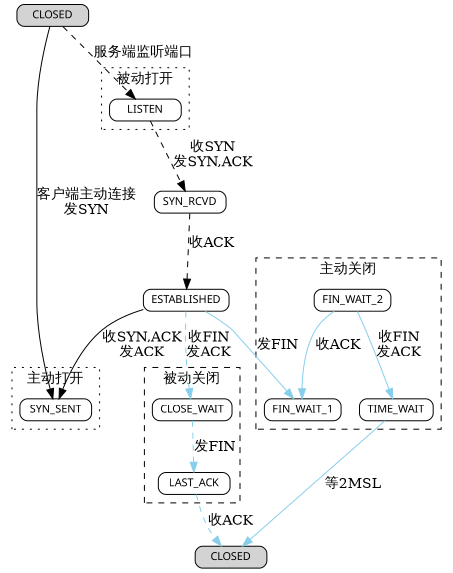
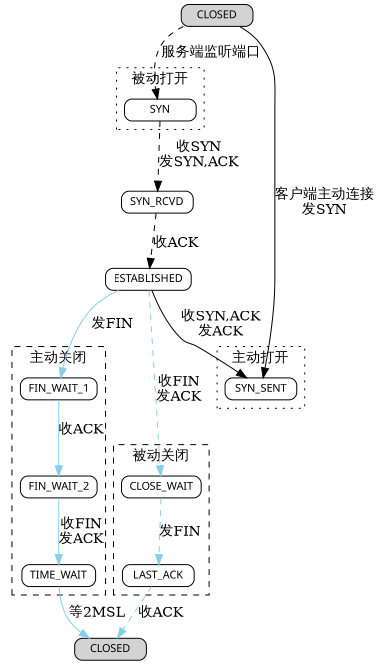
node "LISTEN": label "LISTEN" -> "SYN"
edge "FIN_WAIT_2" -> "FIN_WAIT_1": reversed
